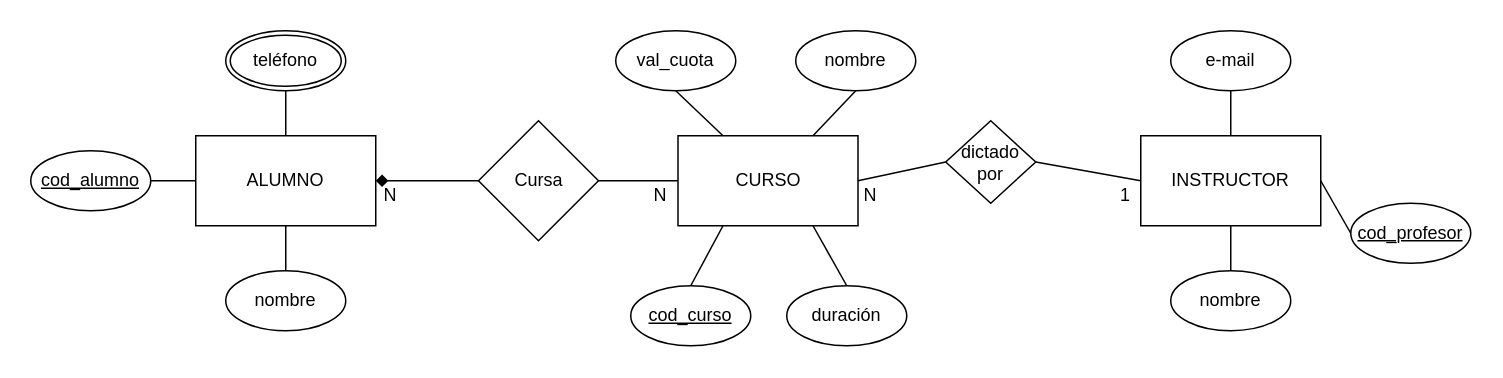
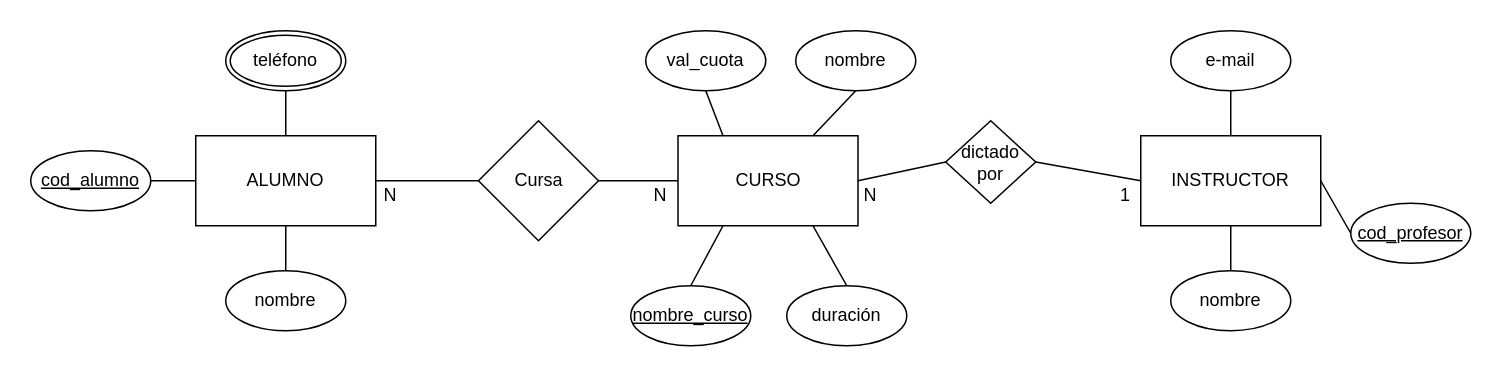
node "val_cuota": moved (676, 61) -> (706, 61)
edge "Cursa" -> "ALUMNO": arrowhead diamond -> none
node "cod_curso": label "cod_curso" -> "nombre_curso"
